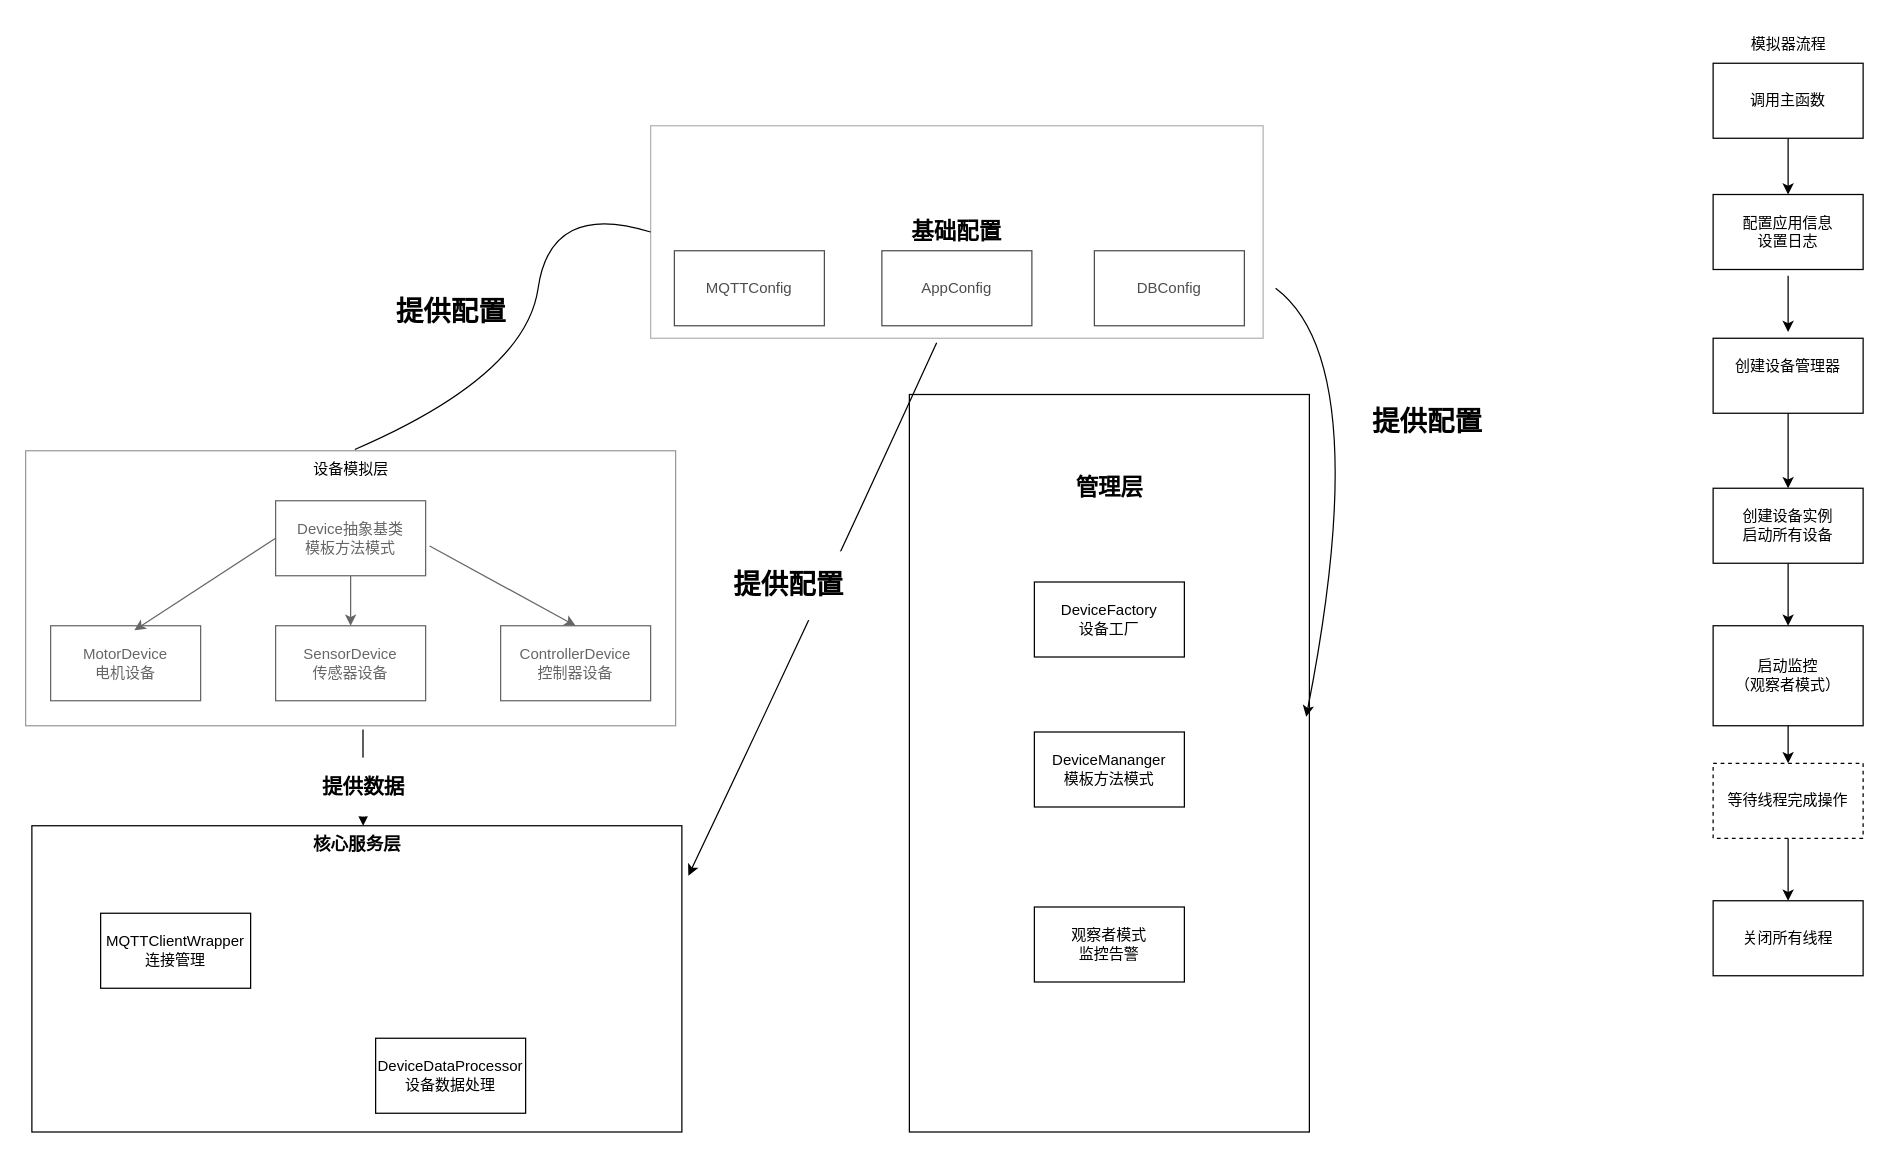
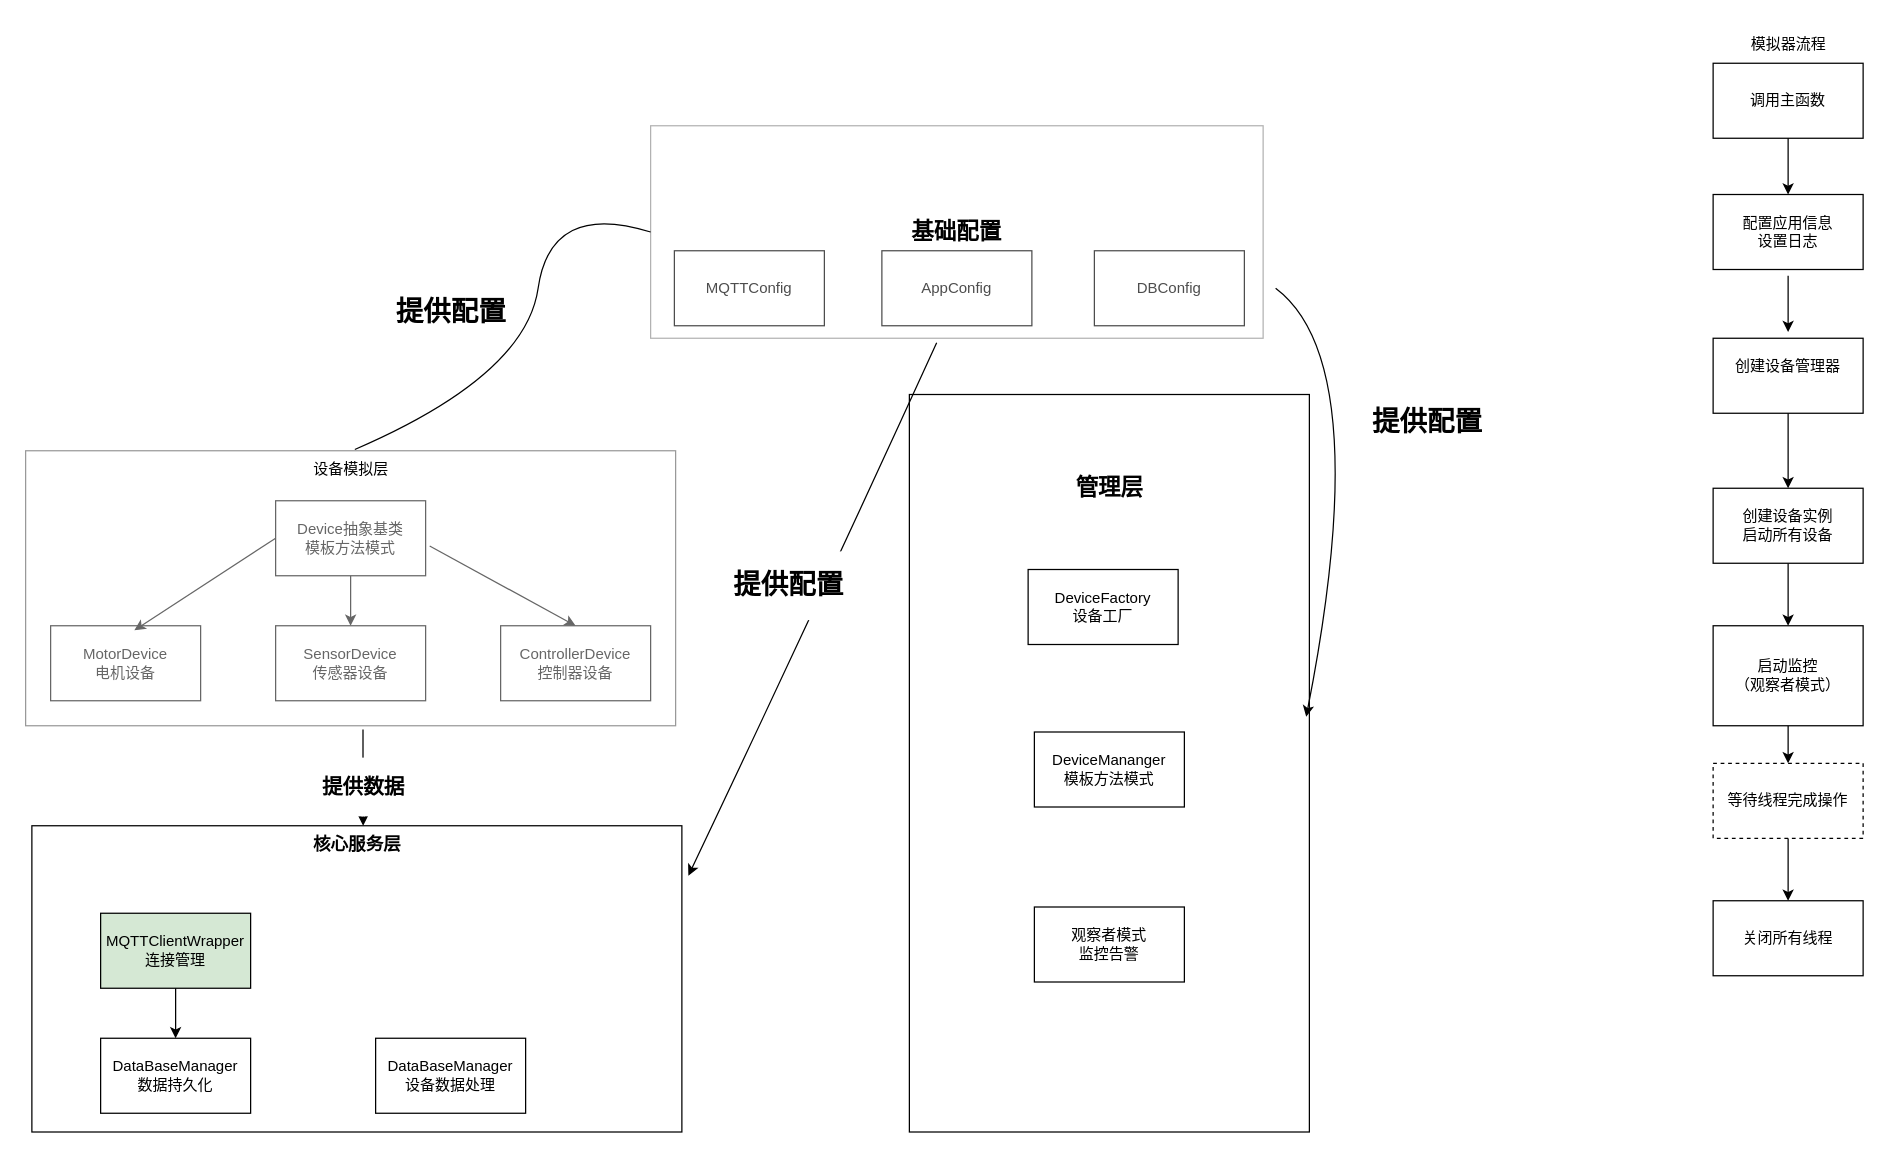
node "DeviceFactory 设备工厂": moved (1109, 619) -> (1103, 607)
node "MQTTClientWrapper 连接管理": fillcolor #ffffff -> #d5e8d4
edge "MQTTClientWrapper 连接管理" -> "DataBaseManager 数据持久化": added
node "DataBaseManager 数据持久化": added
node "DeviceDataProcessor 设备数据处理": label "DeviceDataProcessor 设备数据处理" -> "DataBaseManager 设备数据处理"
